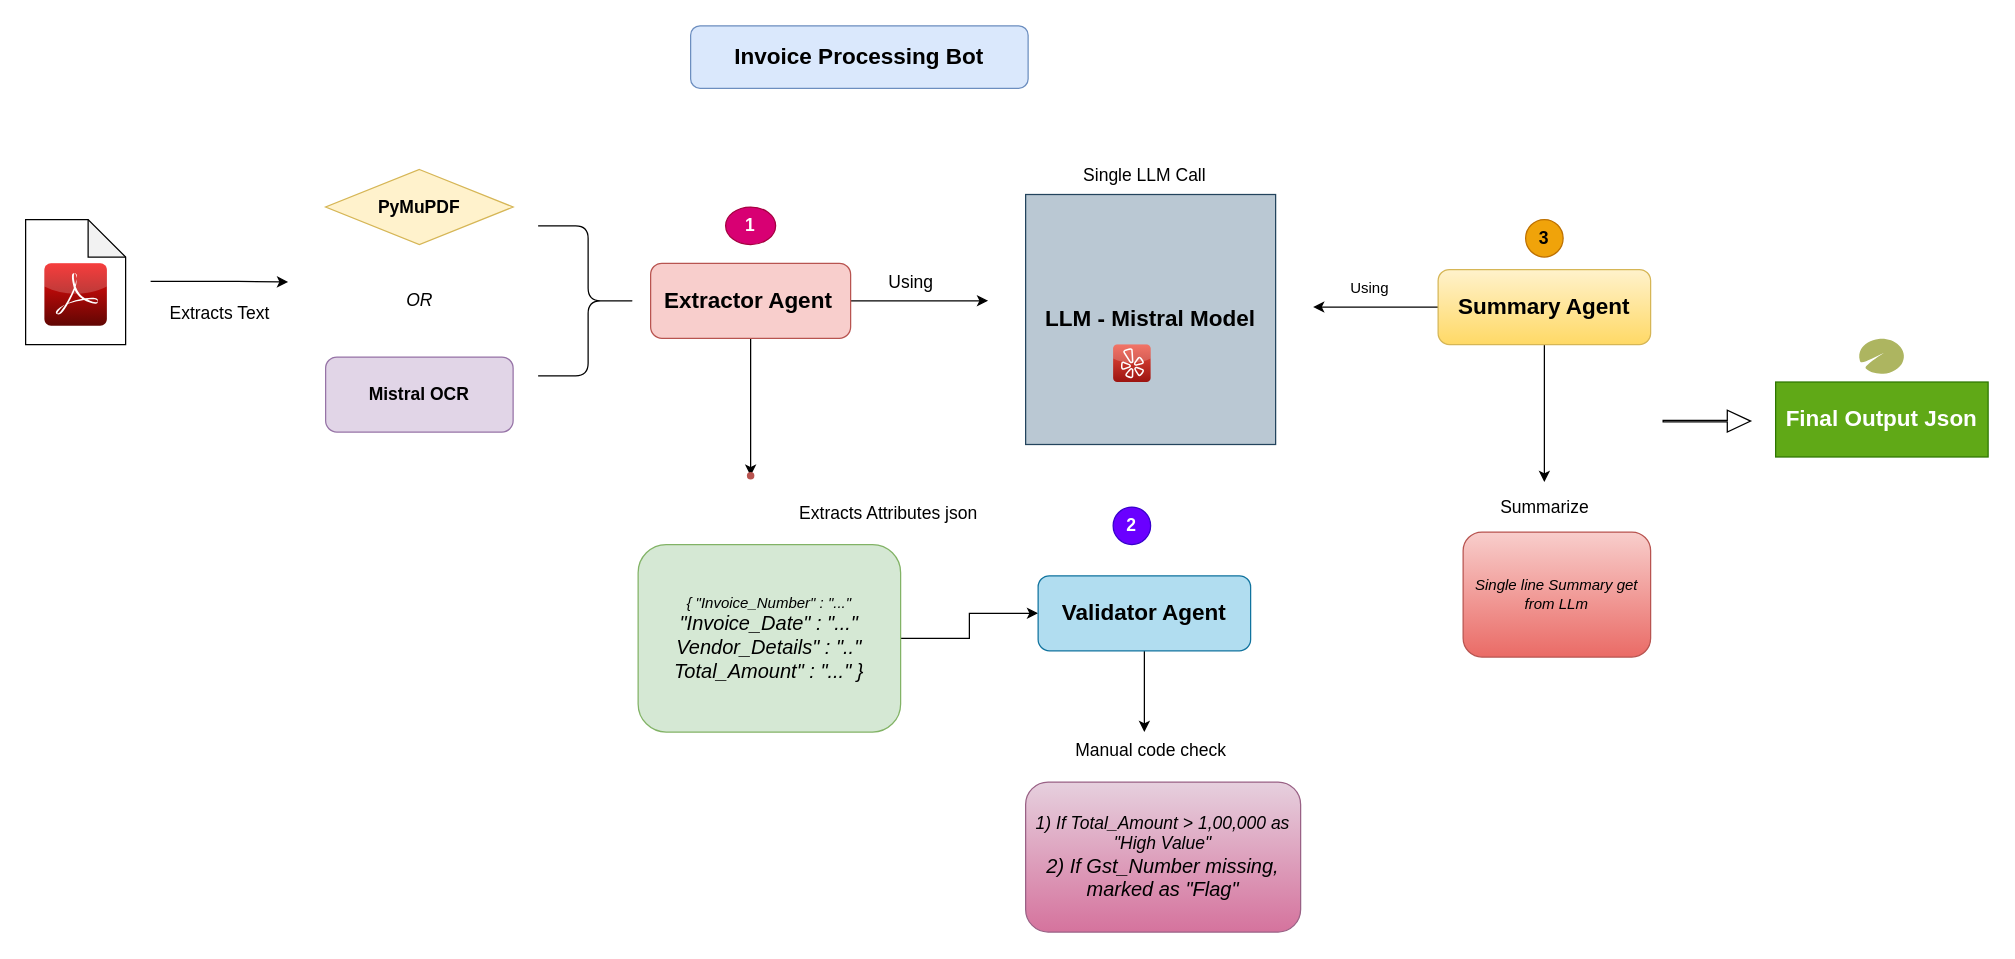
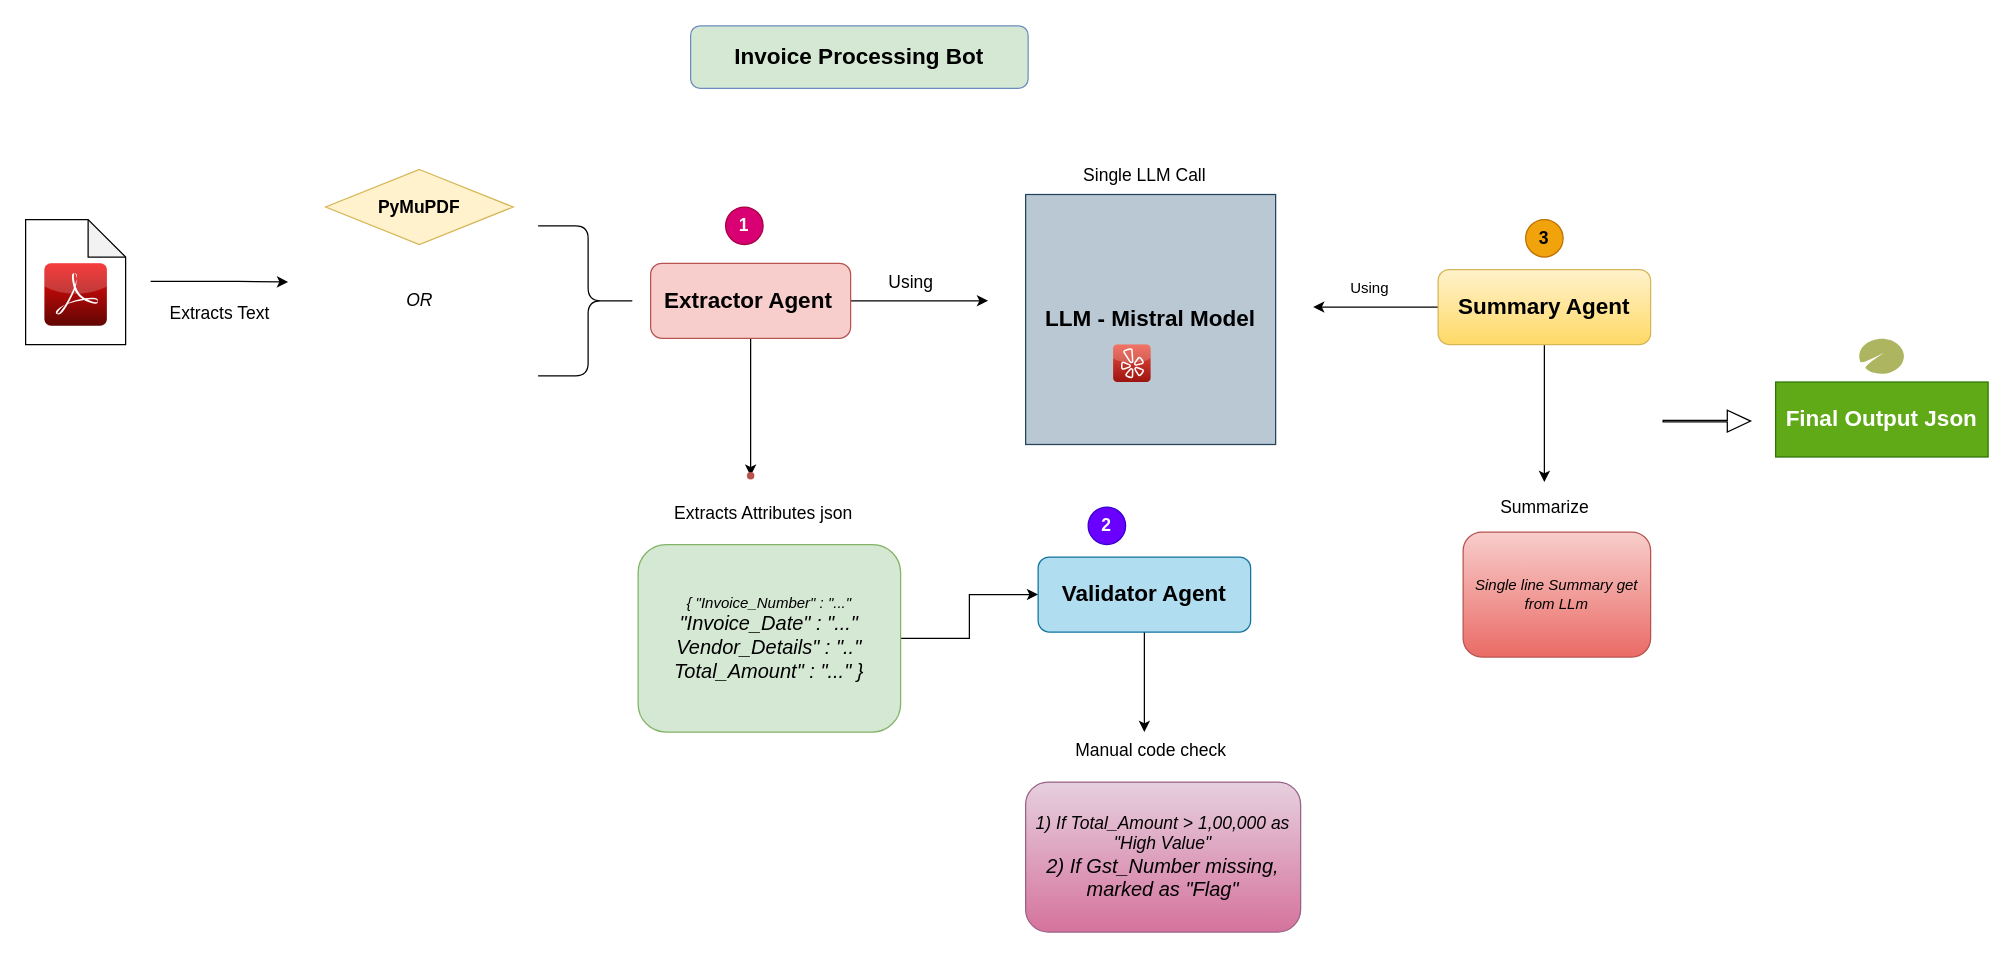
node "Invoice Processing Bot": fillcolor #dae8fc -> #d5e8d4
node "1": size 50x38 -> 38x38
node "Mistral OCR": removed
node "Extracts Attributes json": moved (888, 513) -> (763, 513)
node "2": moved (1132, 526) -> (1107, 526)
node "Validator Agent": moved (1144, 613) -> (1144, 594)
